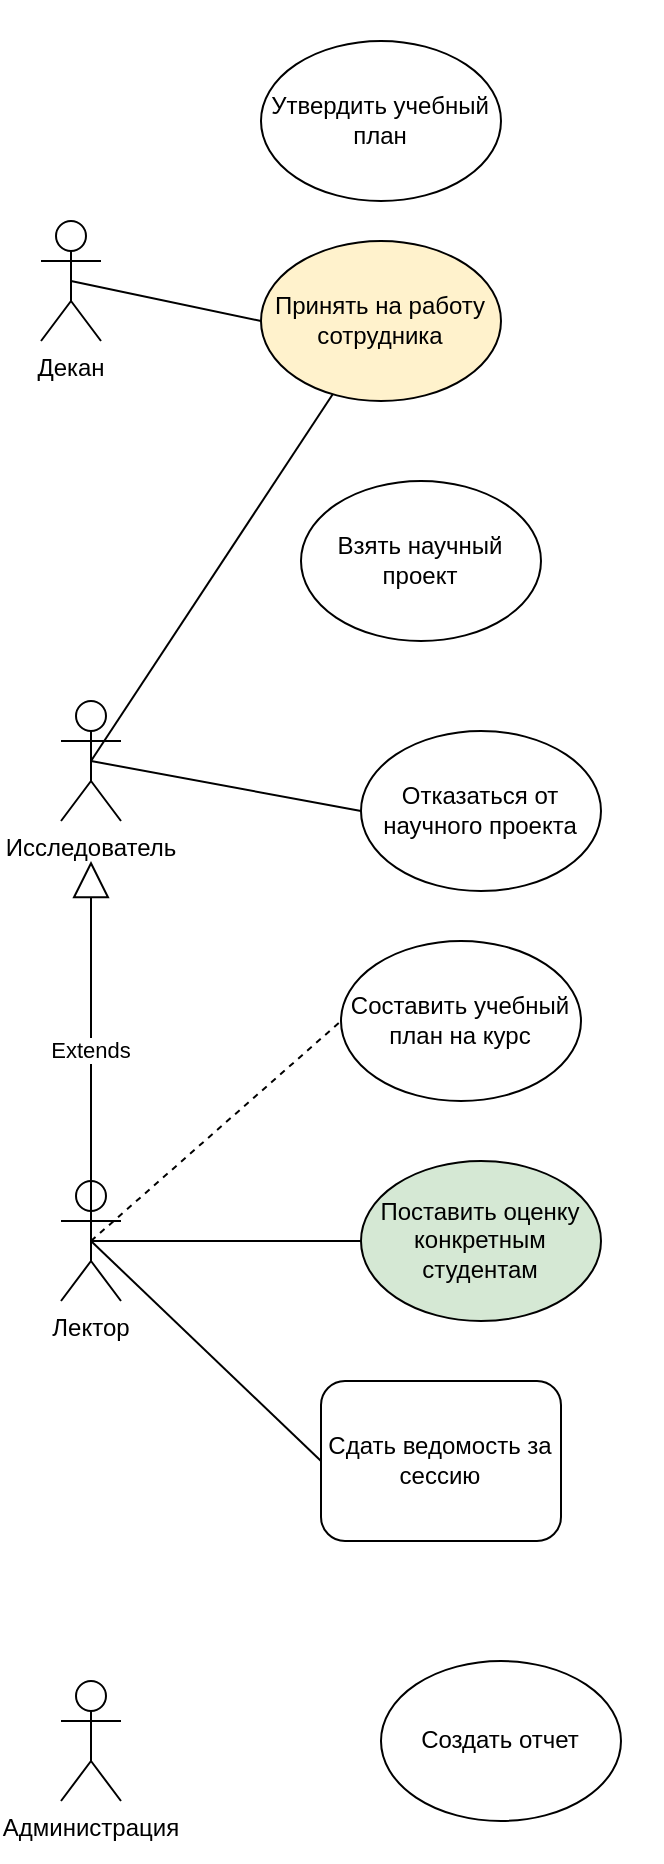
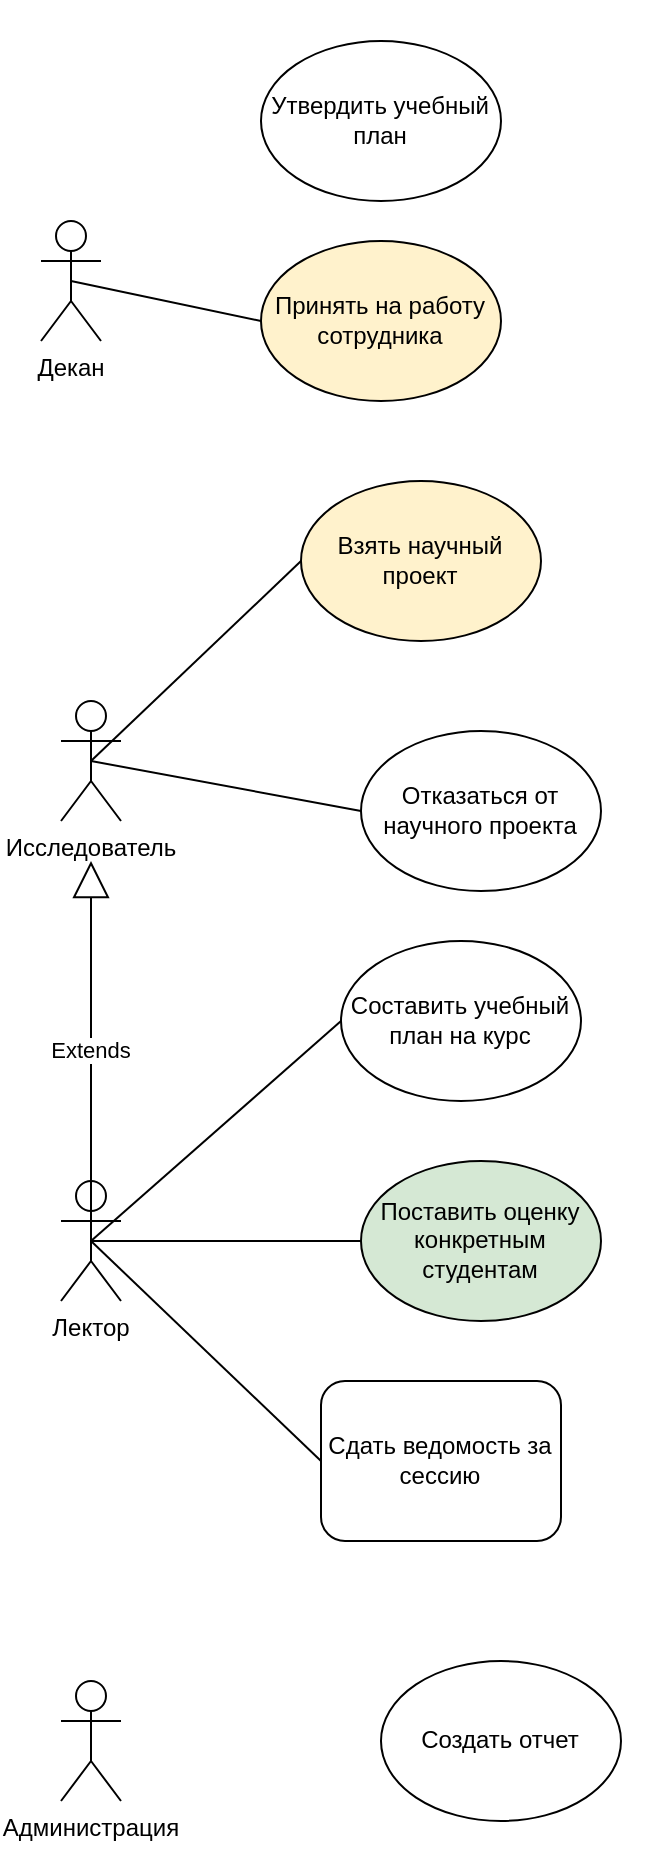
node "Взять научный проект": fillcolor #ffffff -> #fff2cc
edge "Принять на работу сотрудника" -- "Исследователь": now "Взять научный проект" -- "Исследователь"
edge "Составить учебный план на курс" -- "Лектор": style dashed -> solid
